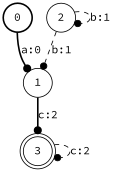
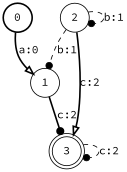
edge "0" -> "1": arrowhead dot -> onormal
edge "2" -> "3": added, label "c:2"
